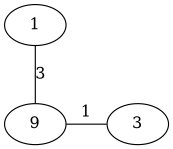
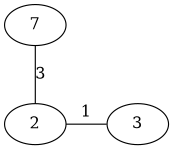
node "1": label "1" -> "7"
node "9": label "9" -> "2"
